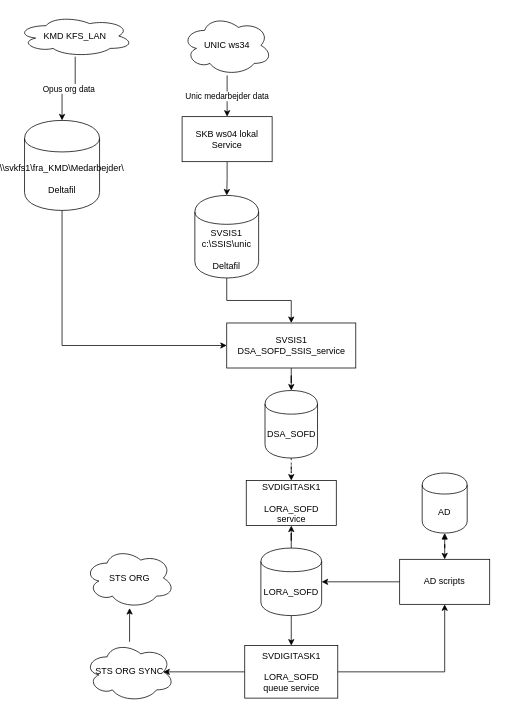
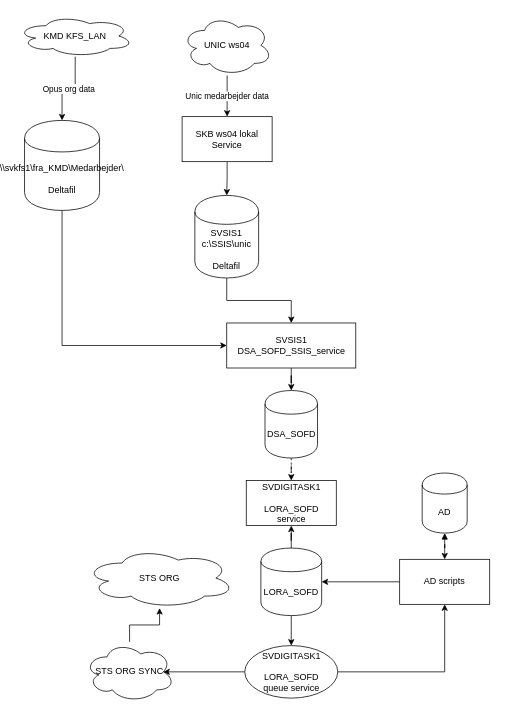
node "UNIC ws34": label "UNIC ws34" -> "UNIC ws04"
node "STS ORG": size 90x60 -> 150x60
node "SVDIGITASK1 LORA_SOFD queue service": shape rectangle -> ellipse
